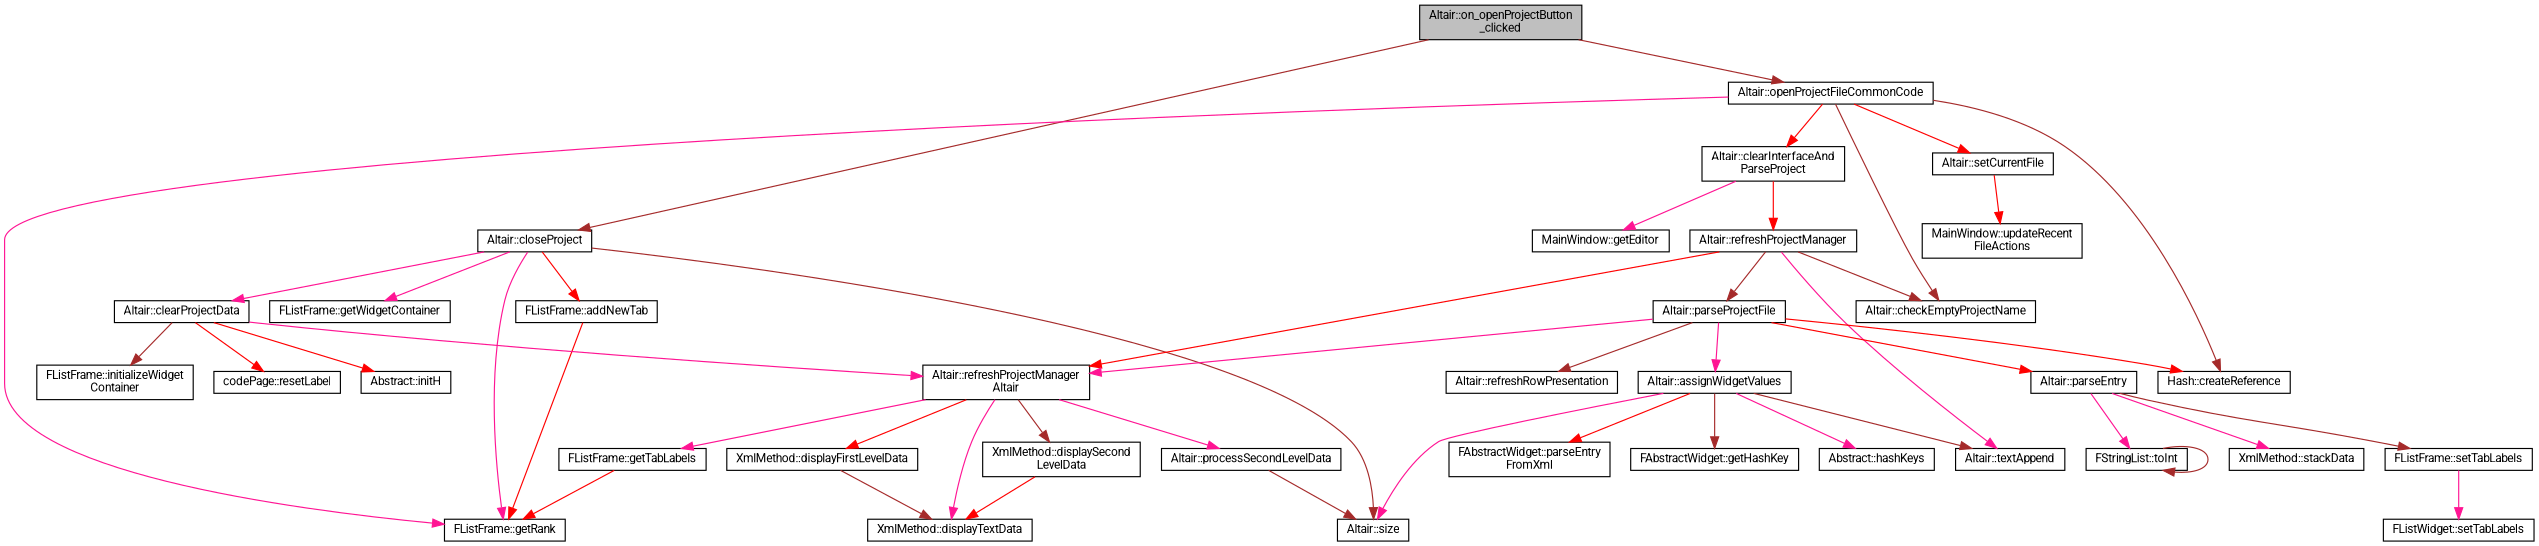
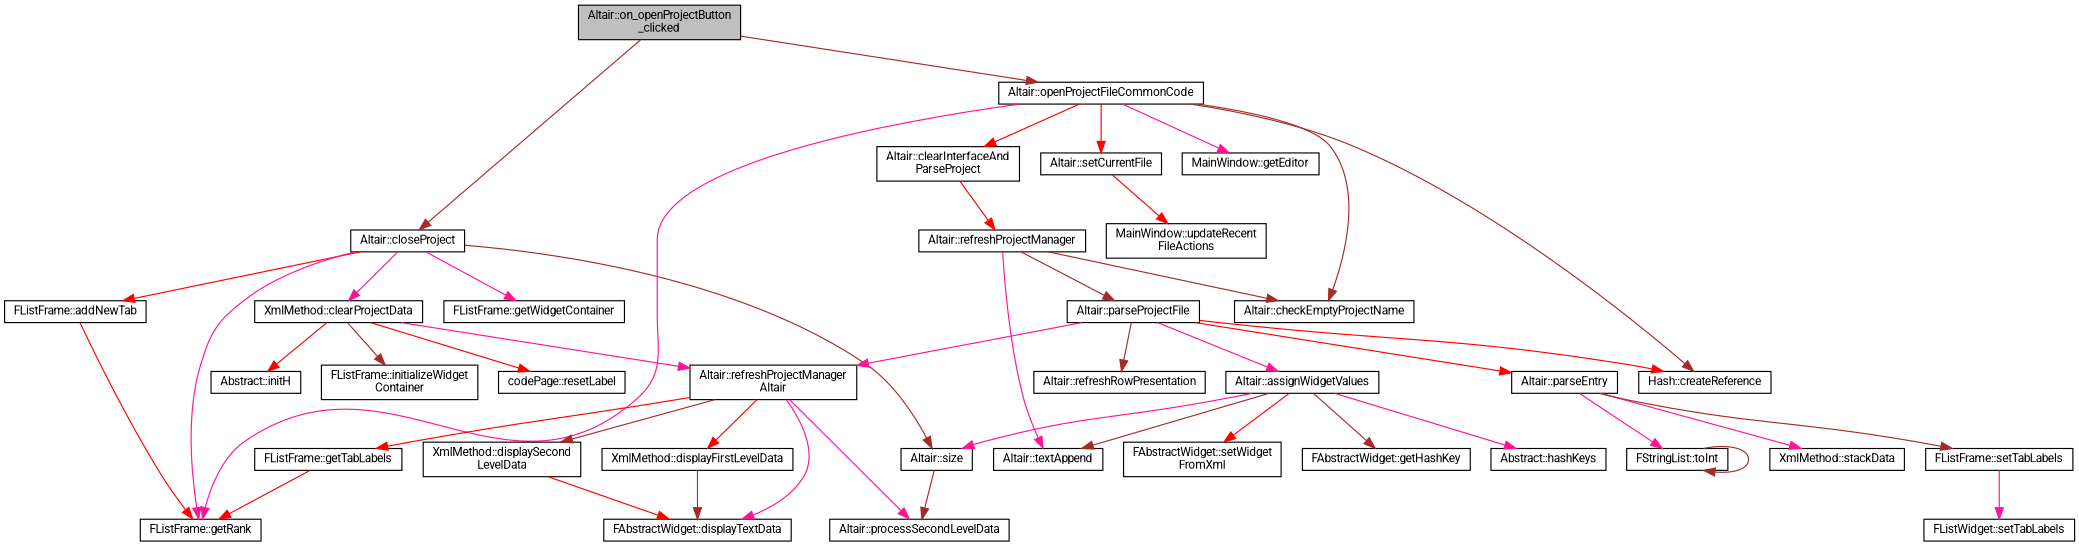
edge "Altair::clearInterfaceAnd ParseProject" -> "MainWindow::getEditor": now "Altair::openProjectFileCommonCode" -> "MainWindow::getEditor"
edge "Altair::refreshProjectManager" -> "Altair::refreshProjectManager Altair": removed
node "Altair::clearProjectData": label "Altair::clearProjectData" -> "XmlMethod::clearProjectData"
edge "Altair::refreshProjectManager Altair" -> "FListFrame::getTabLabels": color deeppink -> red
node "FAbstractWidget::parseEntry FromXml": label "FAbstractWidget::parseEntry FromXml" -> "FAbstractWidget::setWidget FromXml"
edge "Altair::processSecondLevelData" -> "Altair::size": reversed
node "XmlMethod::displayTextData": label "XmlMethod::displayTextData" -> "FAbstractWidget::displayTextData"
